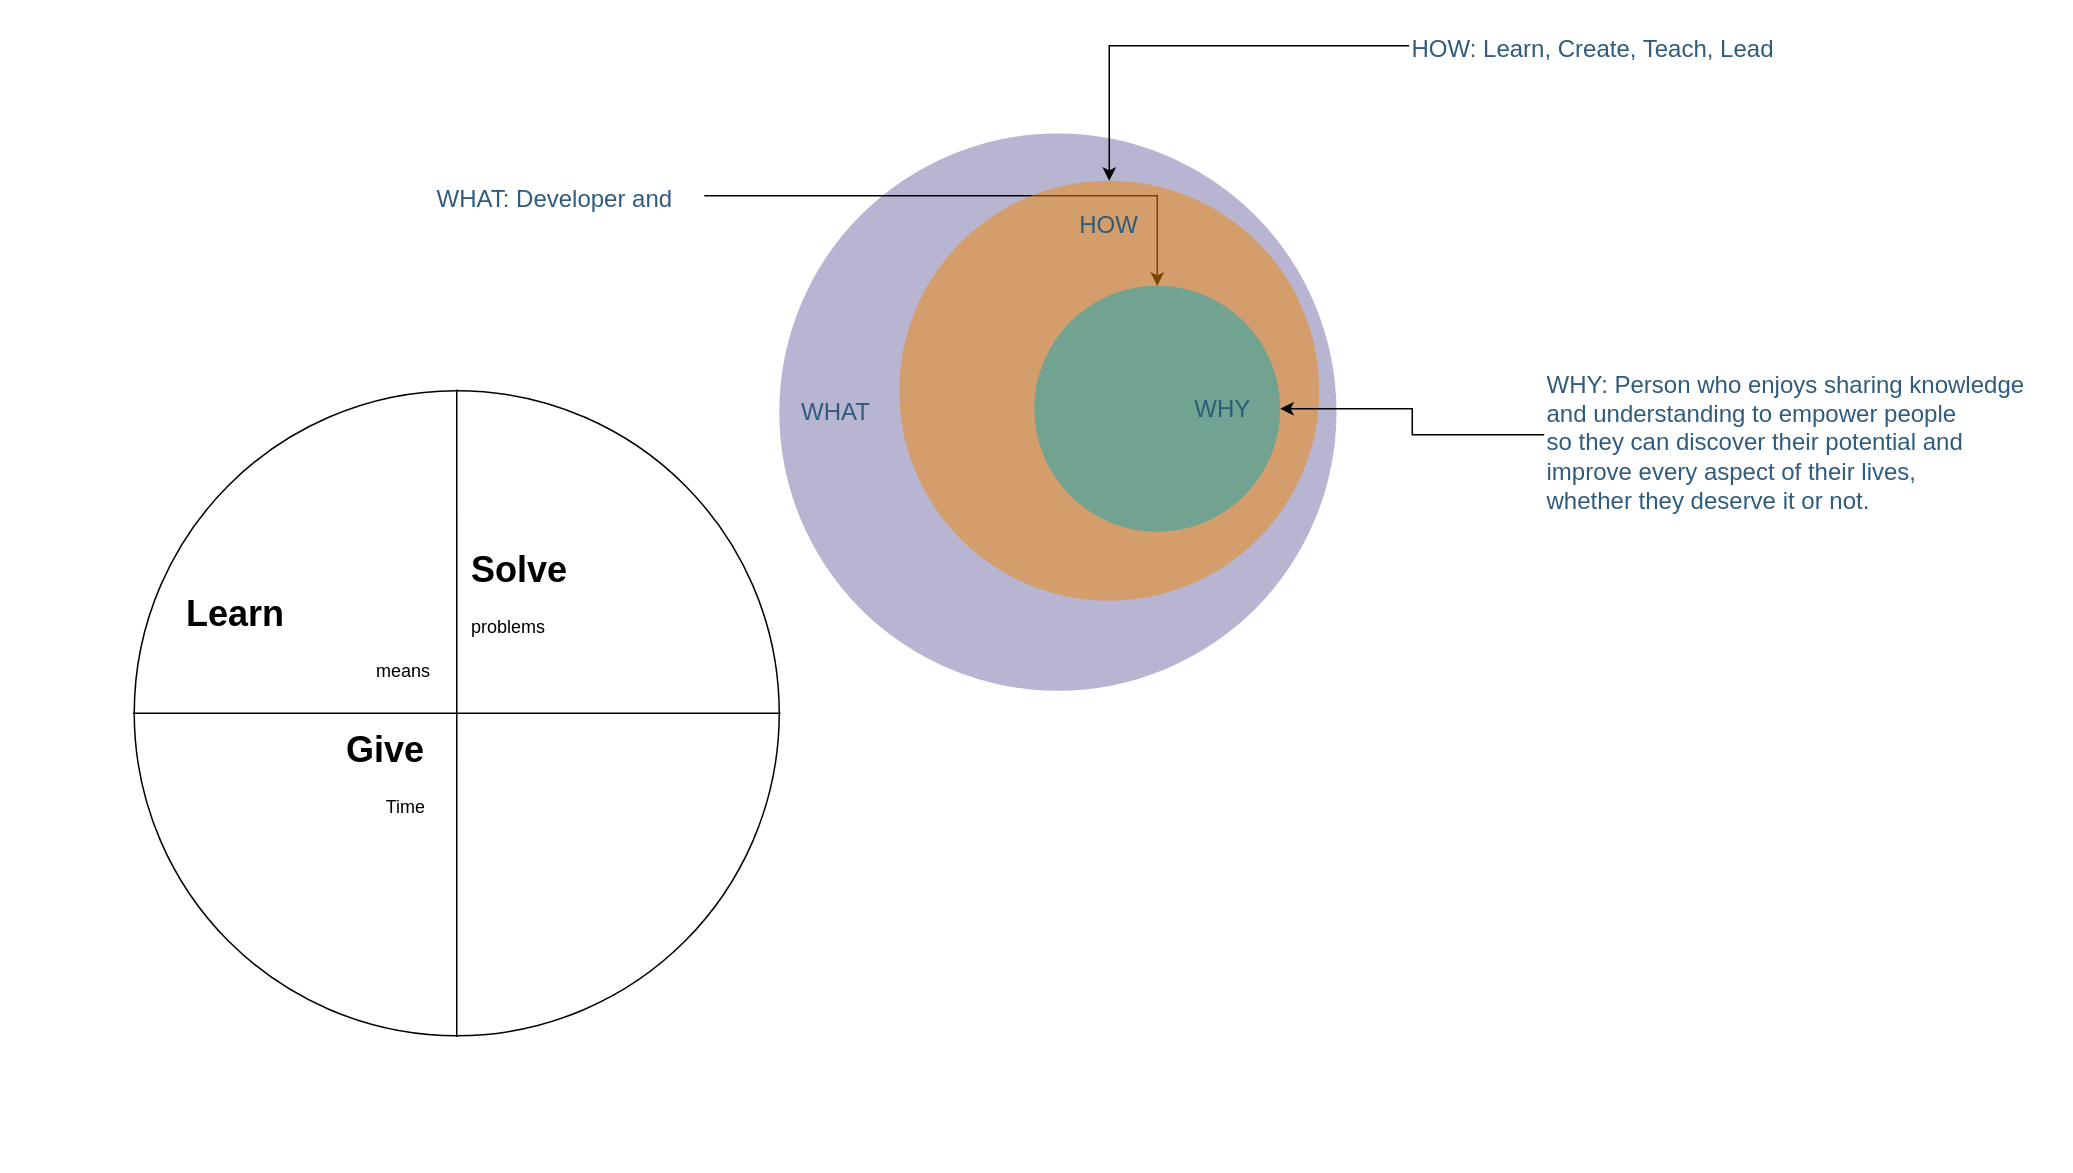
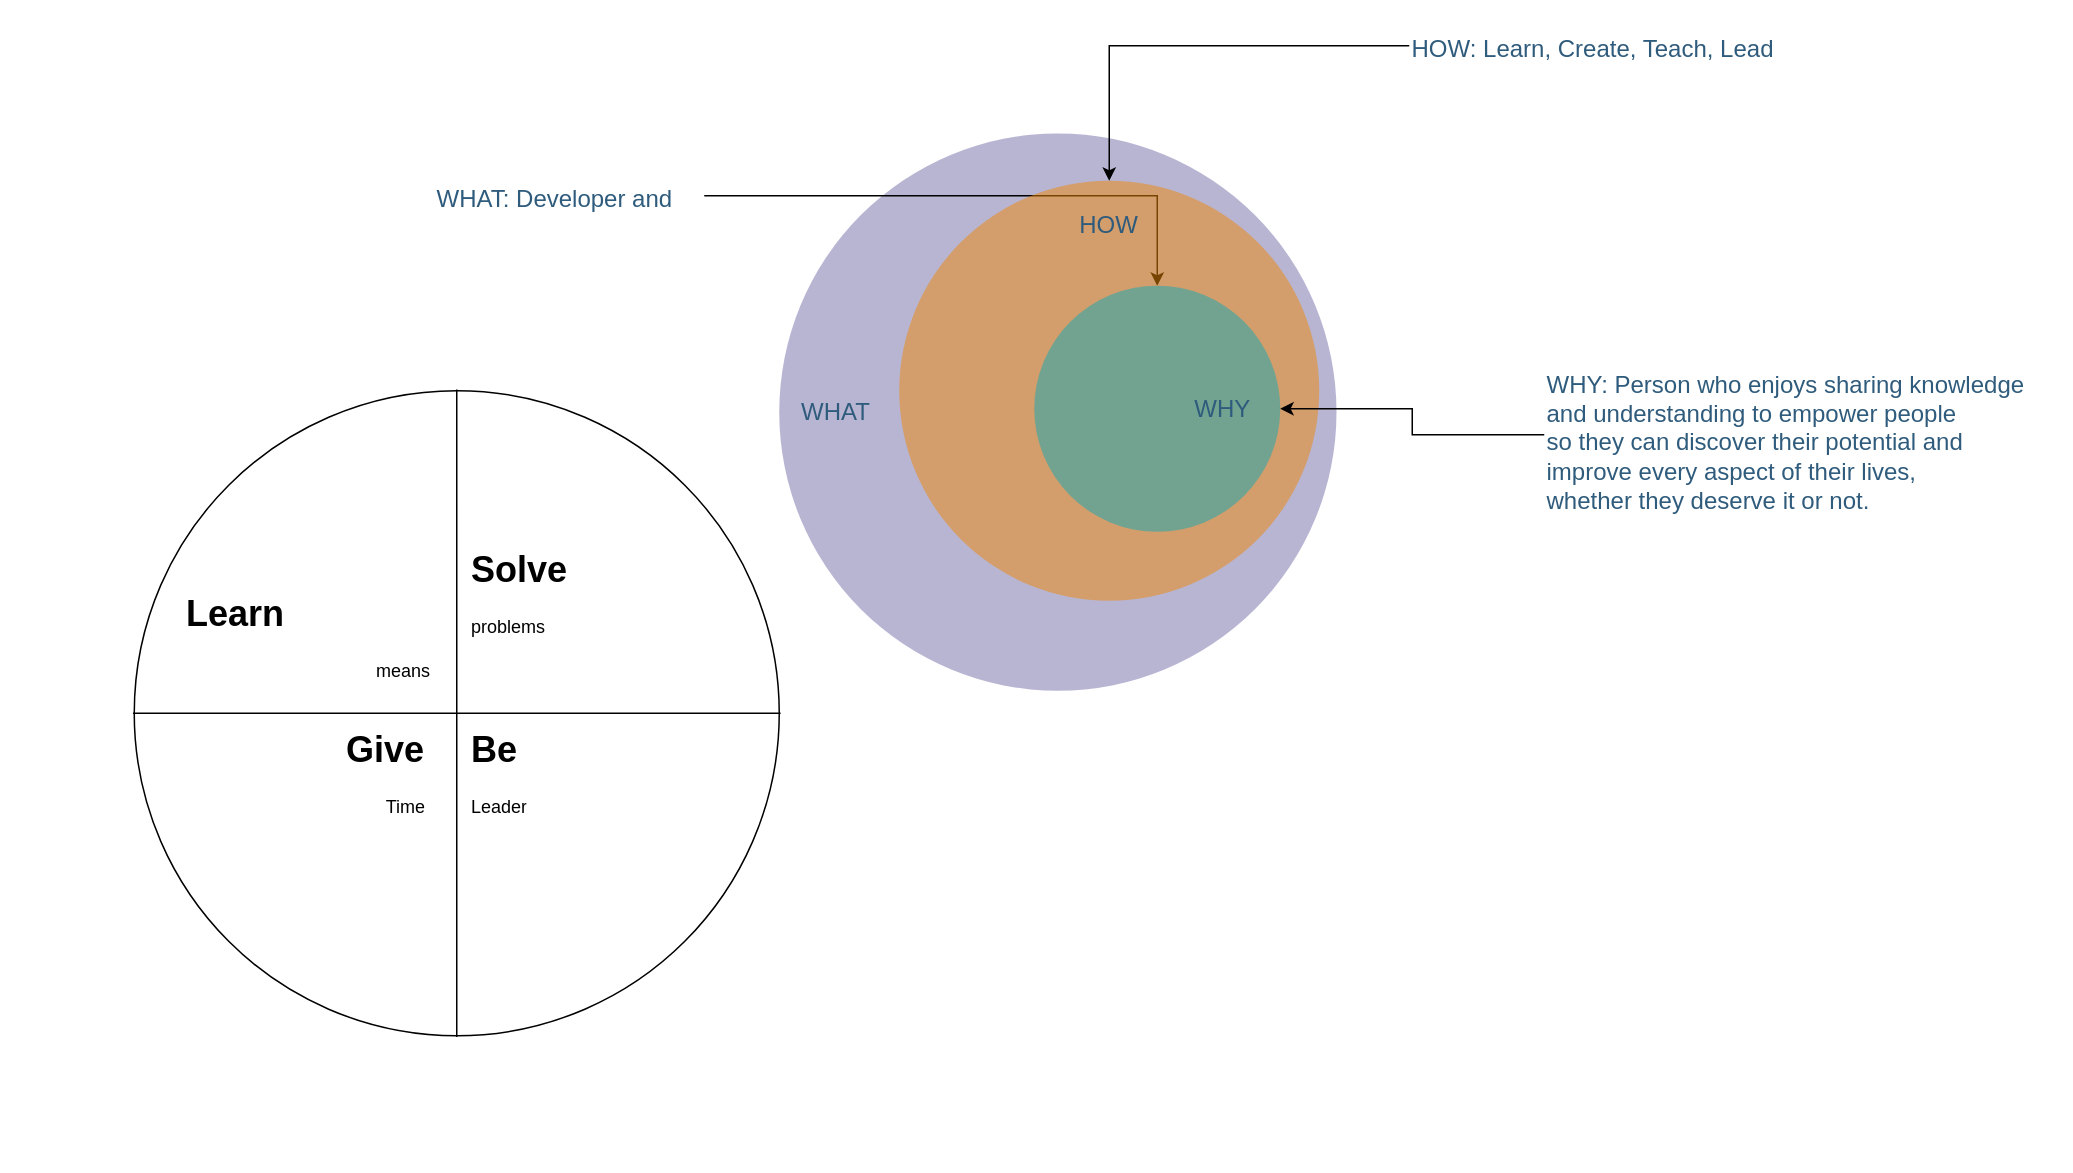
node "BeLeader": added
